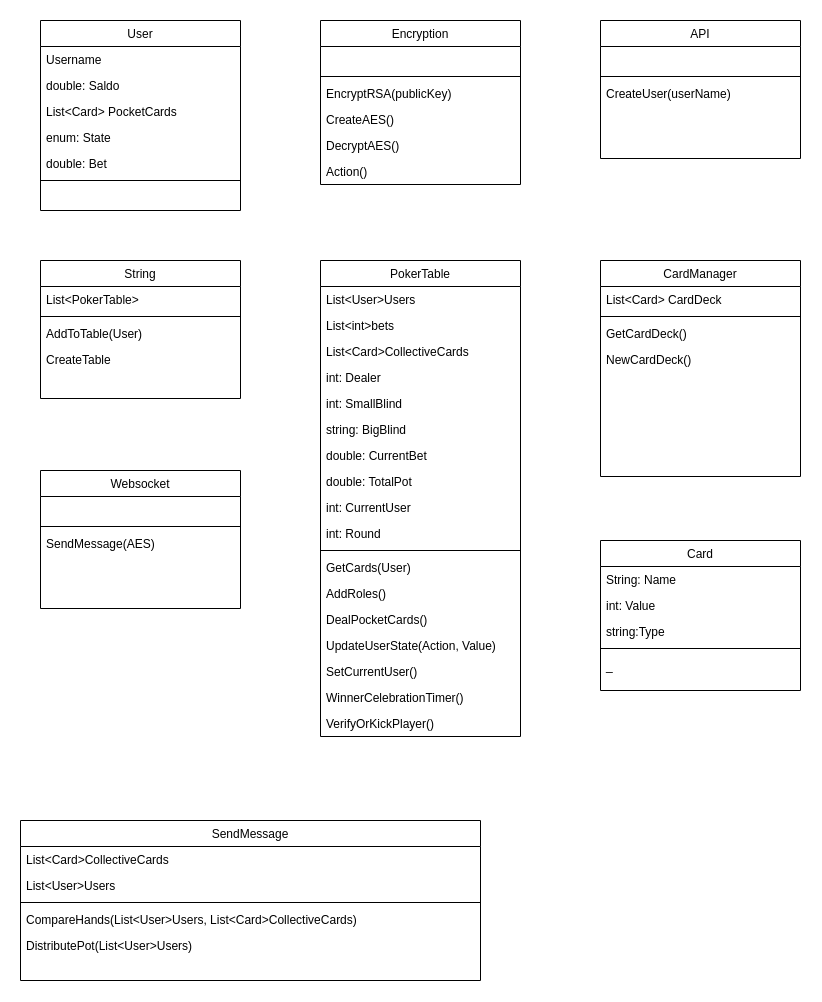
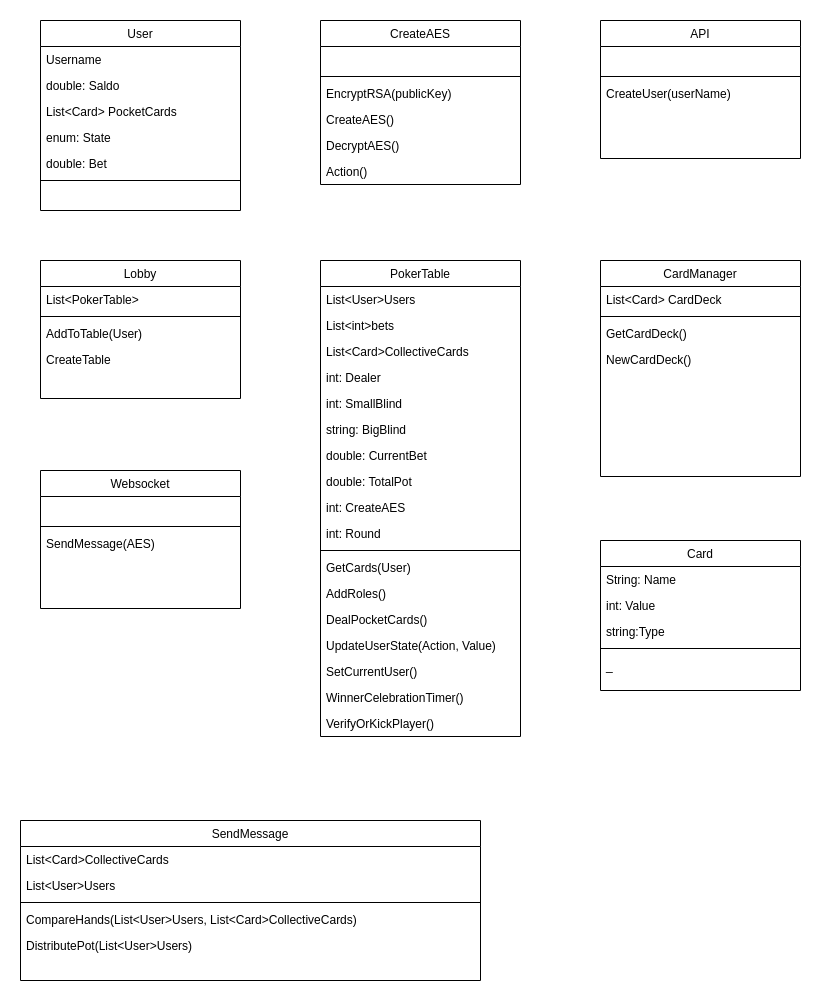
node "Encryption": label "Encryption" -> "CreateAES"
node "String": label "String" -> "Lobby"
node "int: CurrentUser": label "int: CurrentUser" -> "int: CreateAES"
